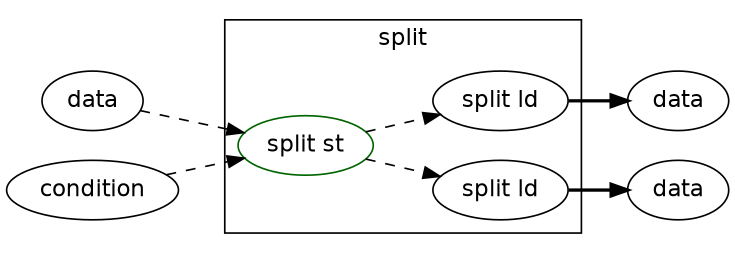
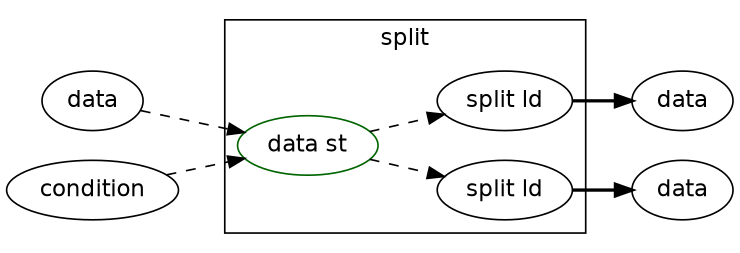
node "split st": label "split st" -> "data st"
